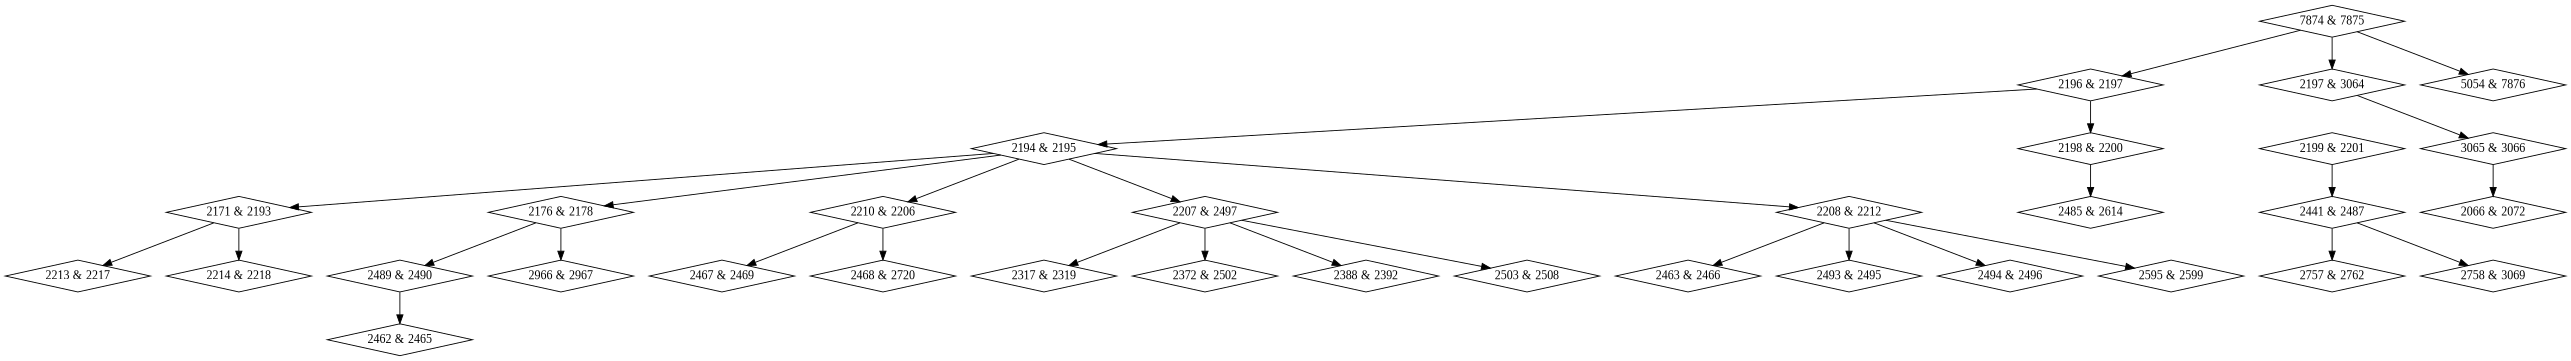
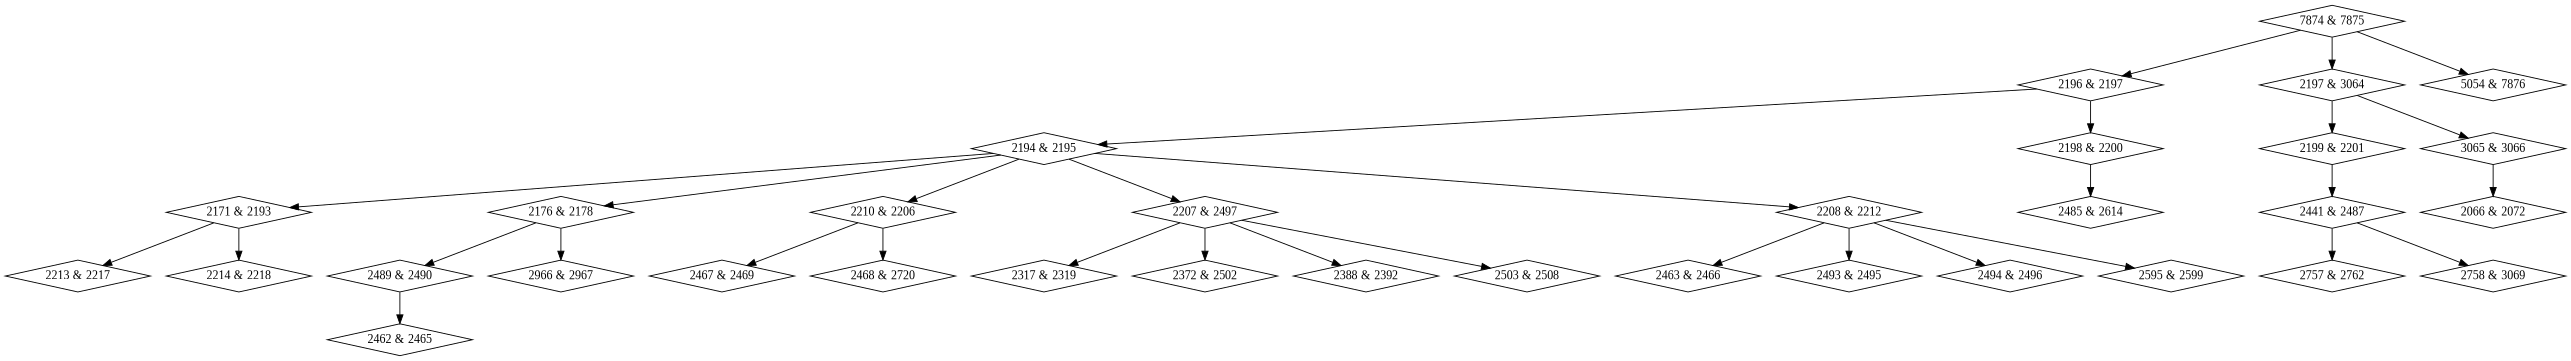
edge "2197 & 3064" -> "2199 & 2201": added
